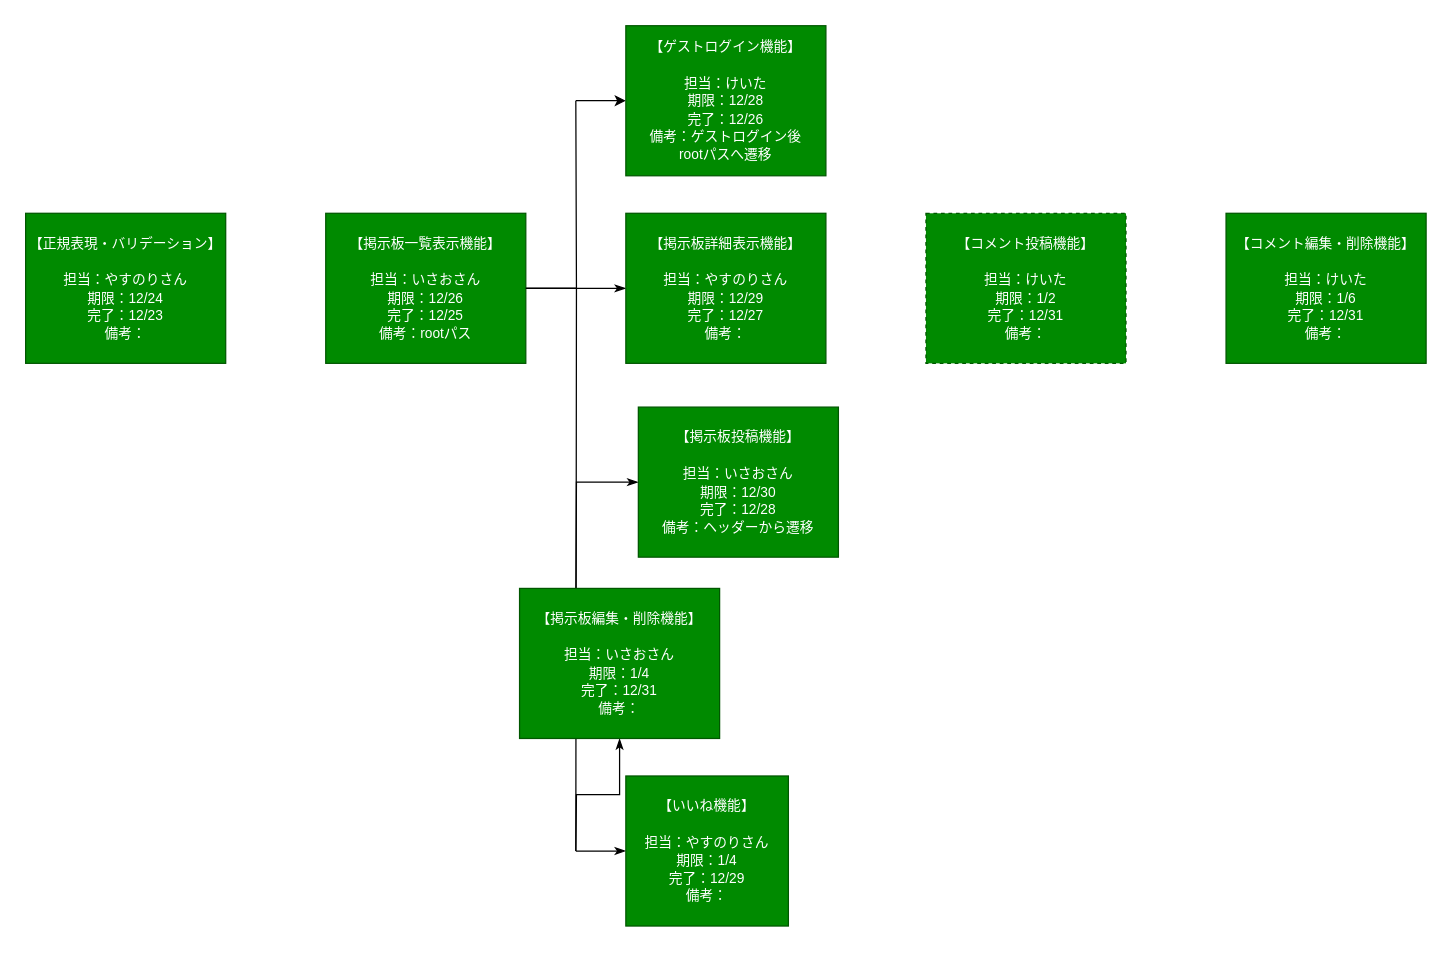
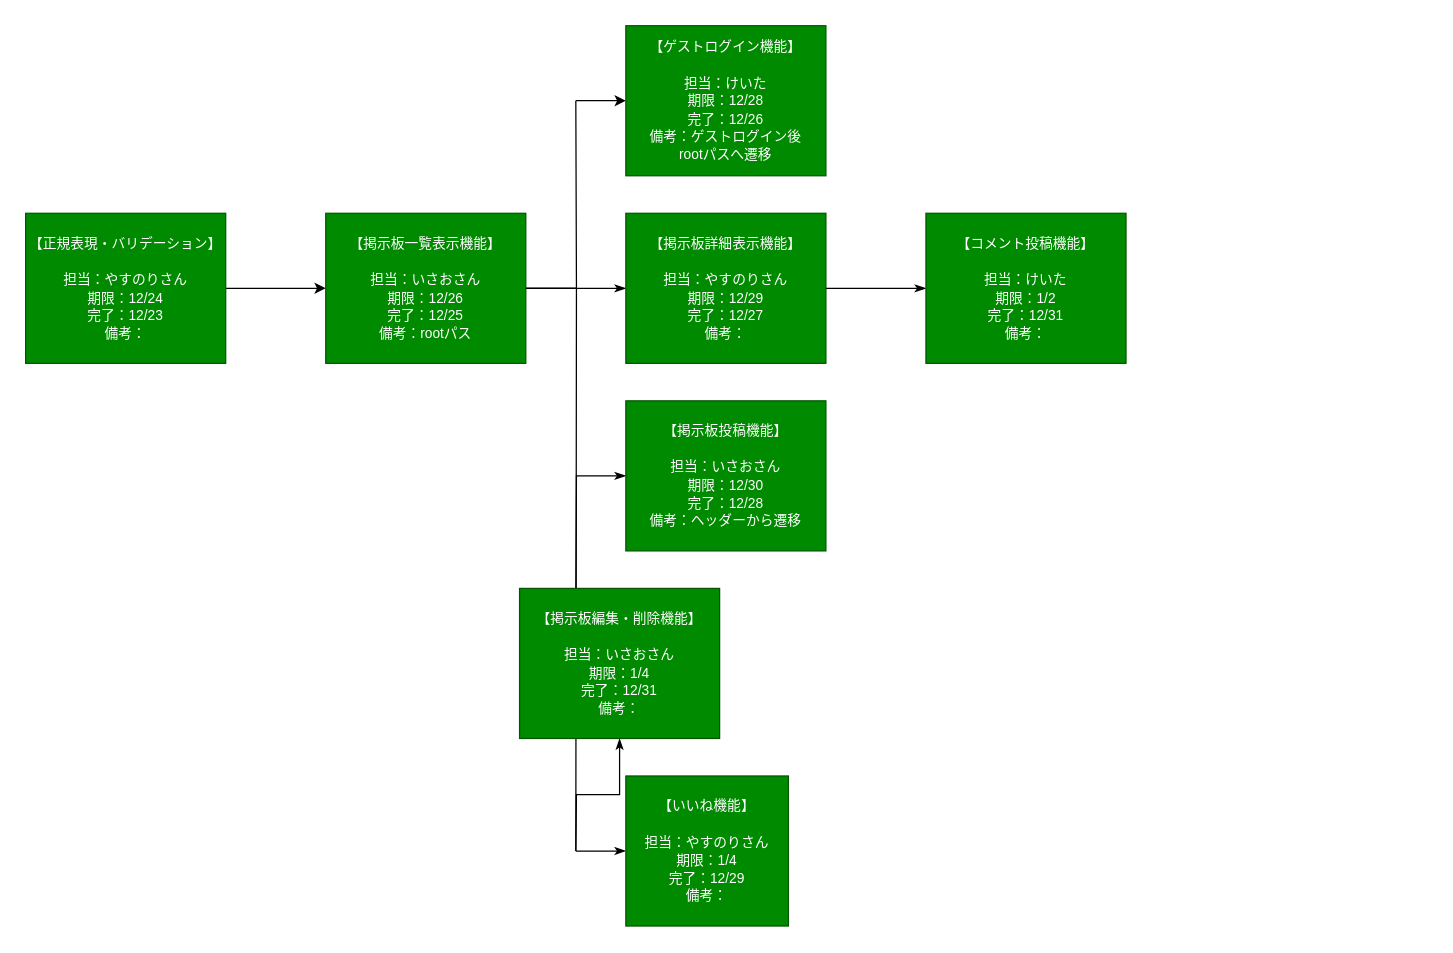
edge "【正規表現・バリデーション】 担当：やすのりさん 期限：12/24 完了：12/23 備考：" -> "【掲示板一覧表示機能】 担当：いさおさん 期限：12/26 完了：12/25 備考：rootパス": added
edge "【掲示板詳細表示機能】 担当：やすのりさん 期限：12/29 完了：12/27 備考：" -> "【コメント投稿機能】 担当：けいた 期限：1/2 完了：12/31 備考：": added
node "【コメント投稿機能】 担当：けいた 期限：1/2 完了：12/31 備考：": style dashed -> solid
node "【コメント編集・削除機能】 担当：けいた 期限：1/6 完了：12/31 備考：": removed
node "【掲示板投稿機能】 担当：いさおさん 期限：12/30 完了：12/28 備考：ヘッダーから遷移": moved (738, 482) -> (726, 476)
